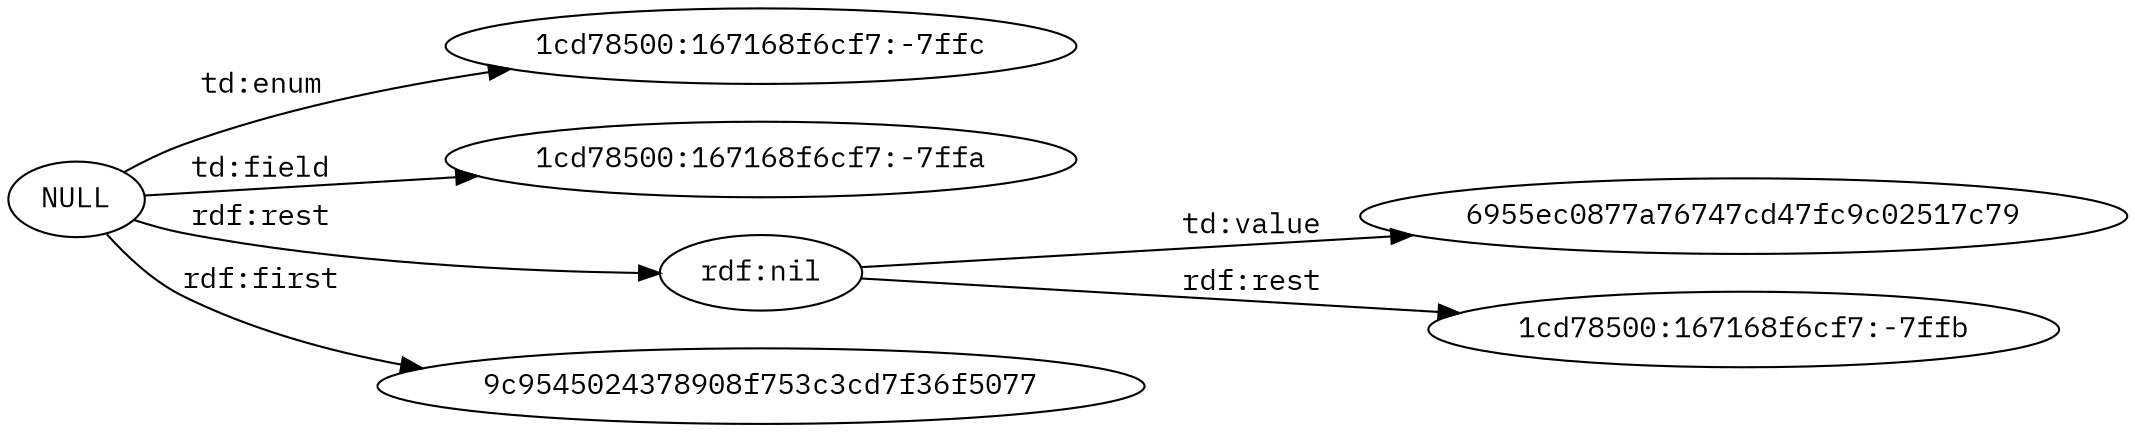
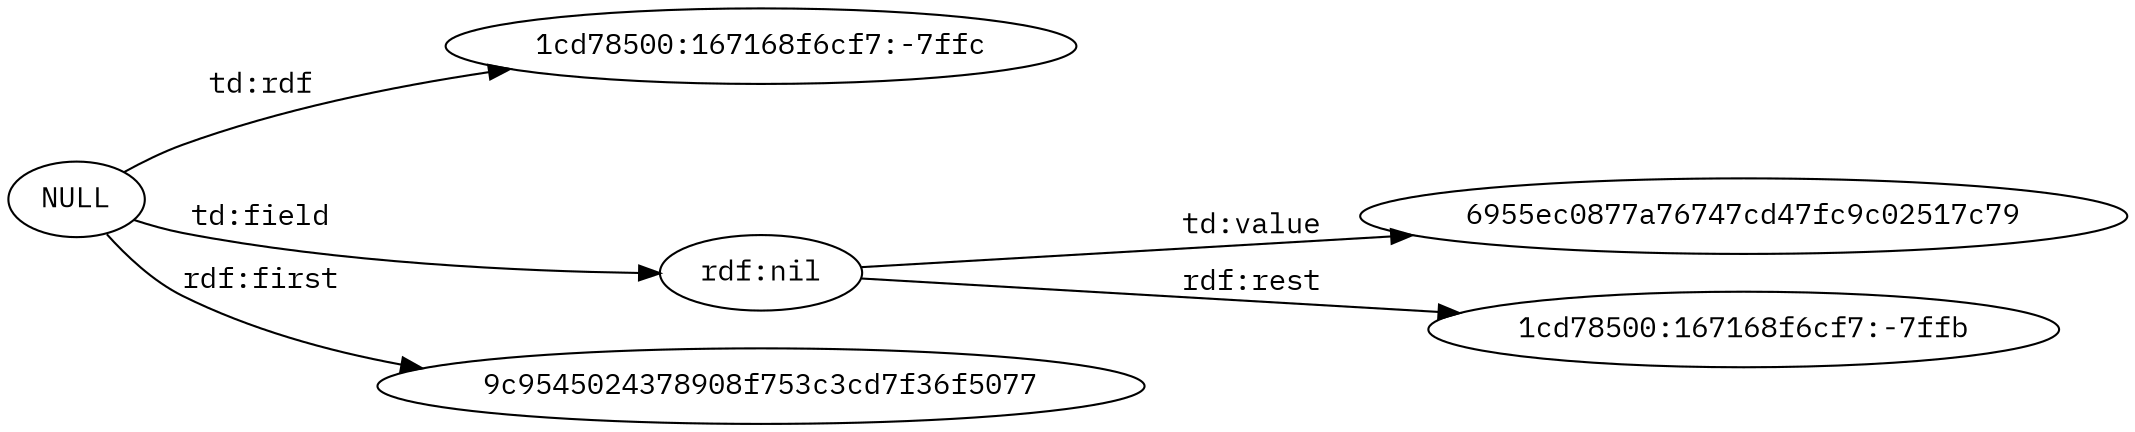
edge "NULL" -> "1cd78500:167168f6cf7:-7ffc": label "td:enum" -> "td:rdf"
node "1cd78500:167168f6cf7:-7ffa": removed
edge "NULL" -> "rdf:nil": label "rdf:rest" -> "td:field"
